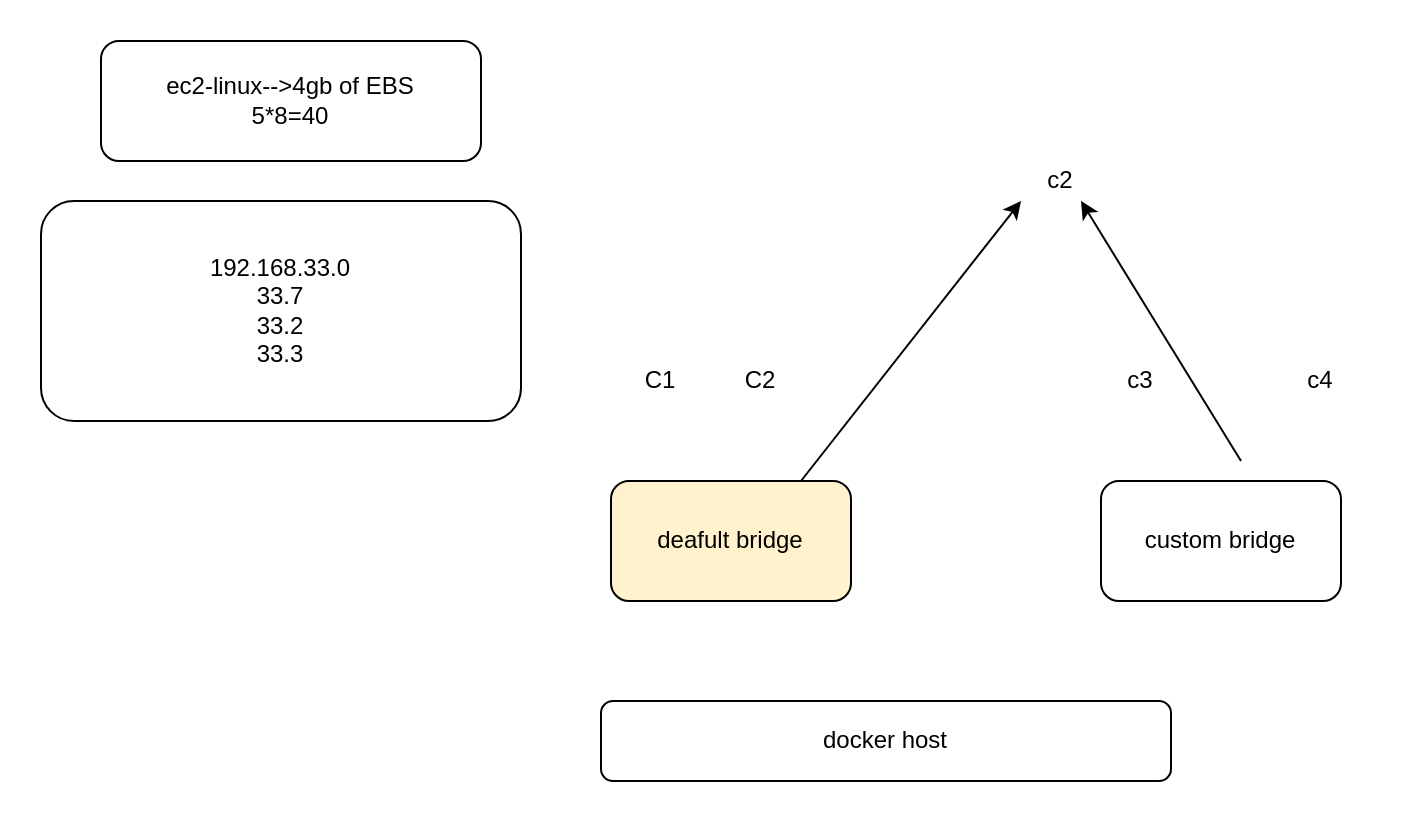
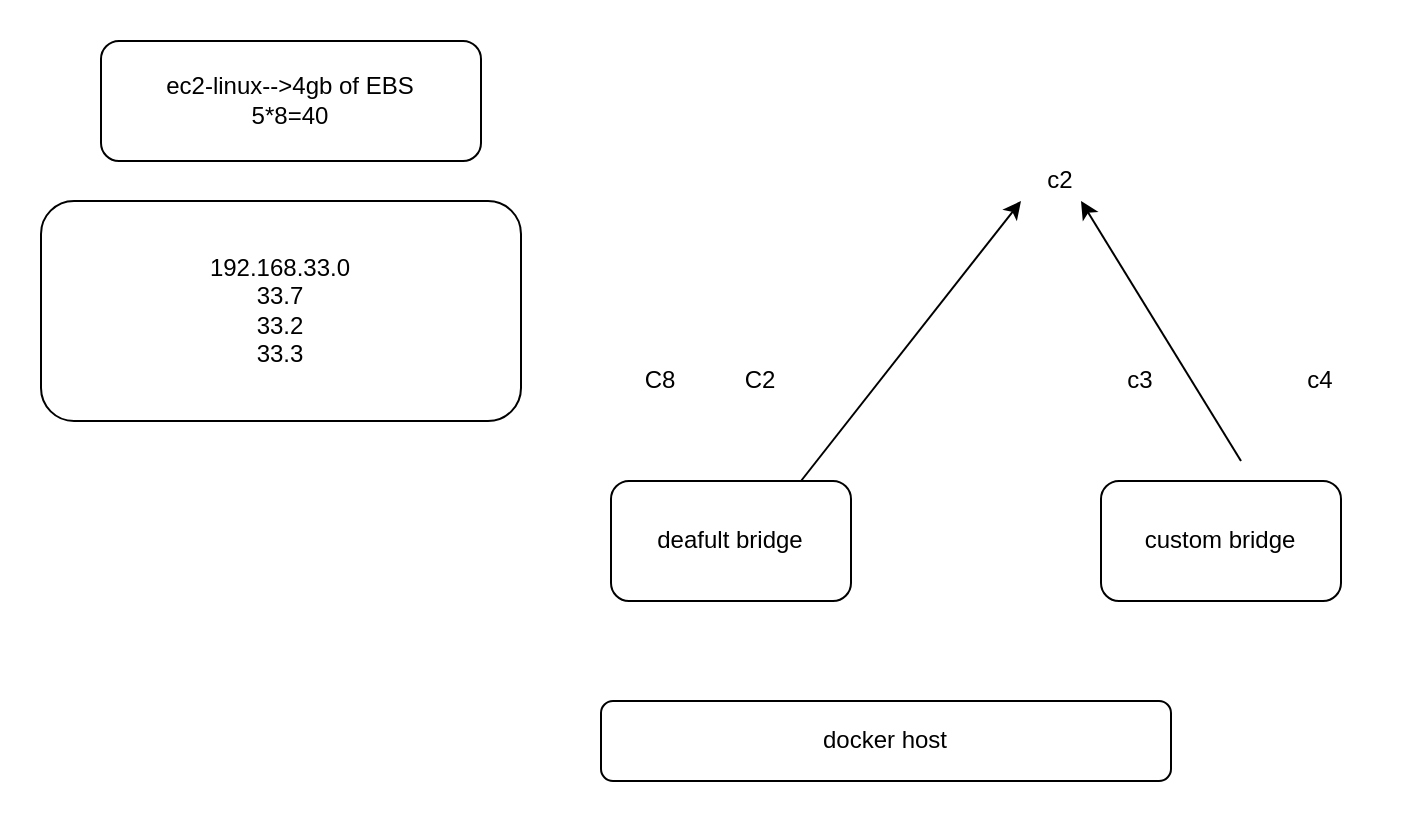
node "C1": label "C1" -> "C8"
node "deafult bridge": fillcolor #fff2cc -> #ffffff
